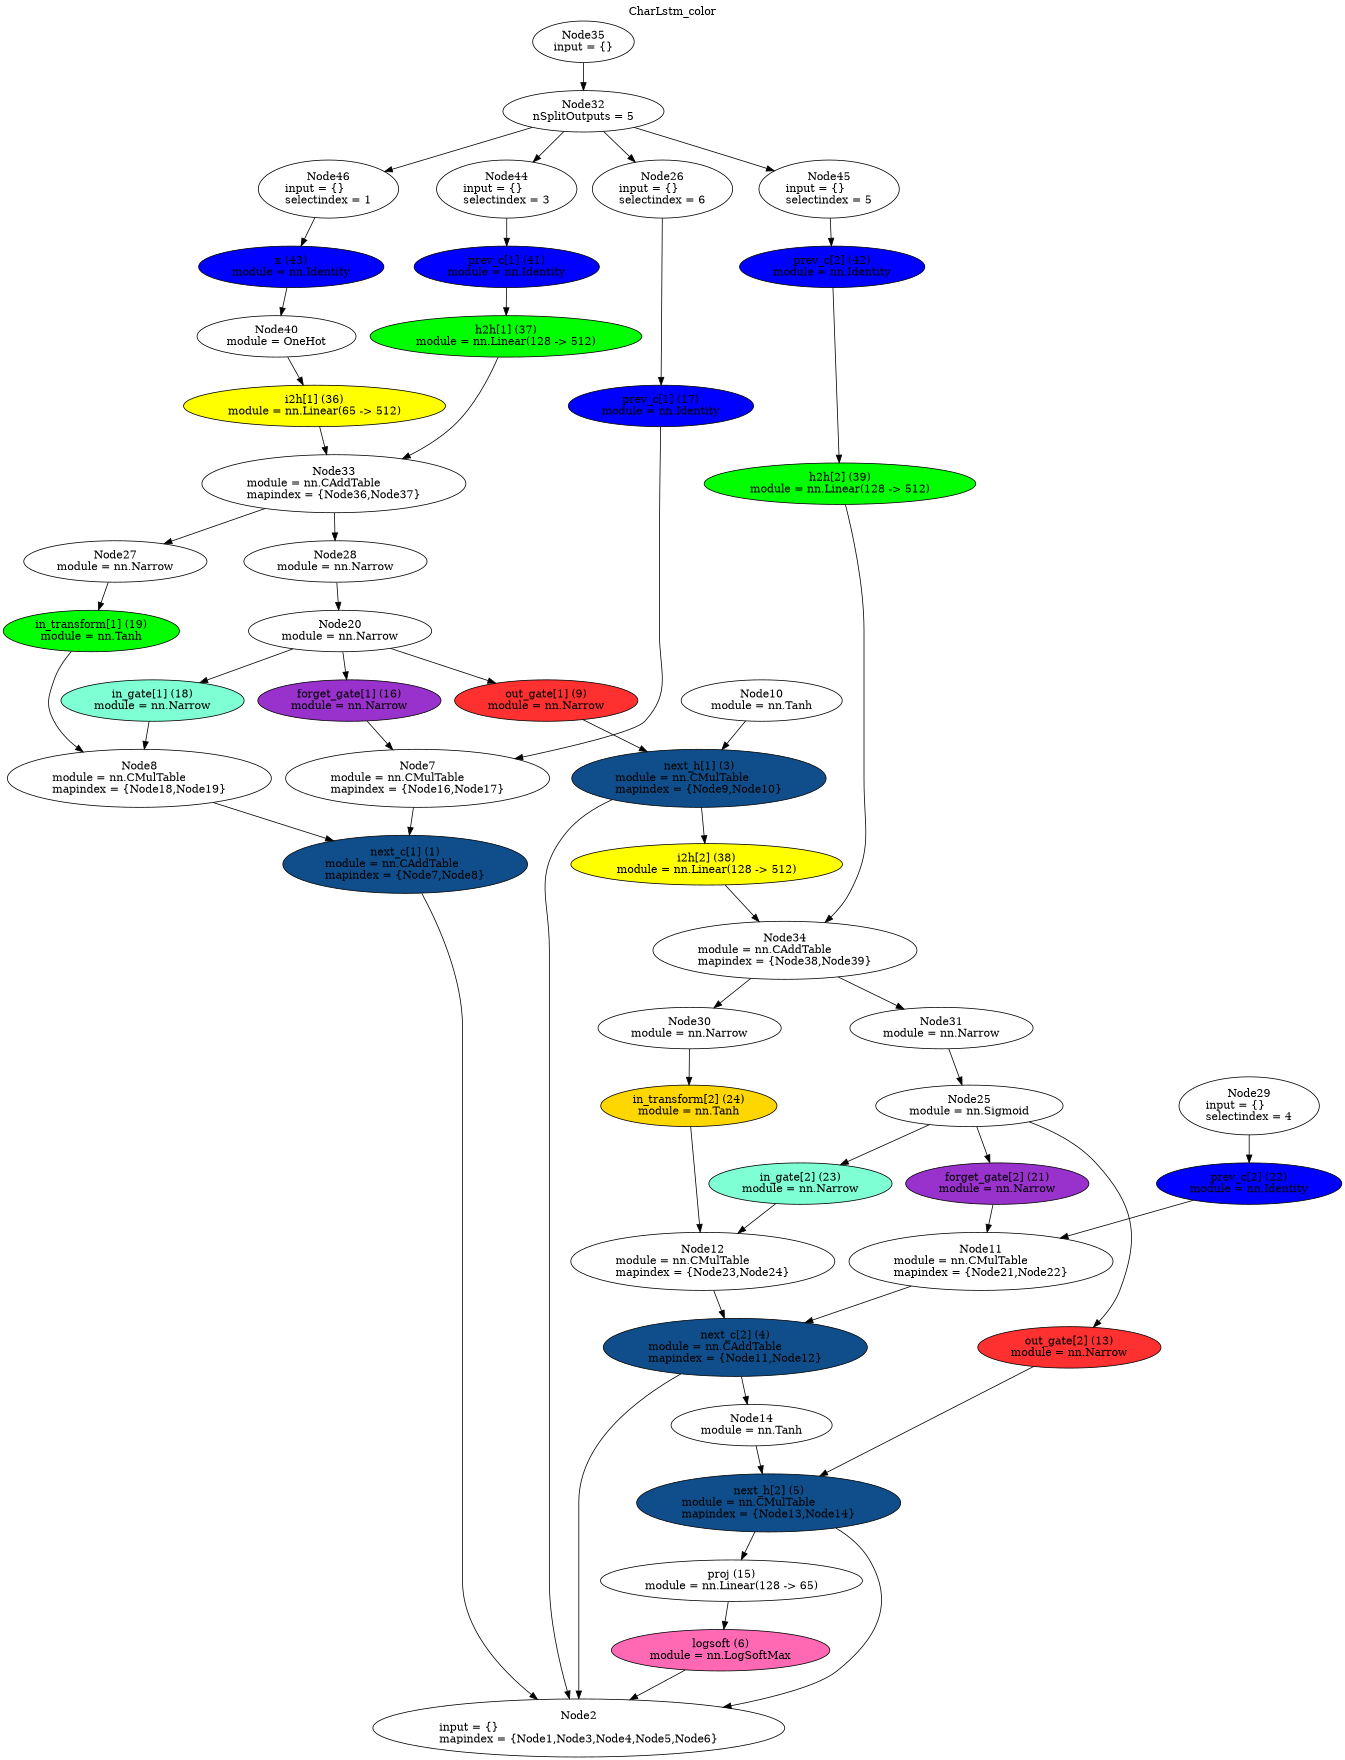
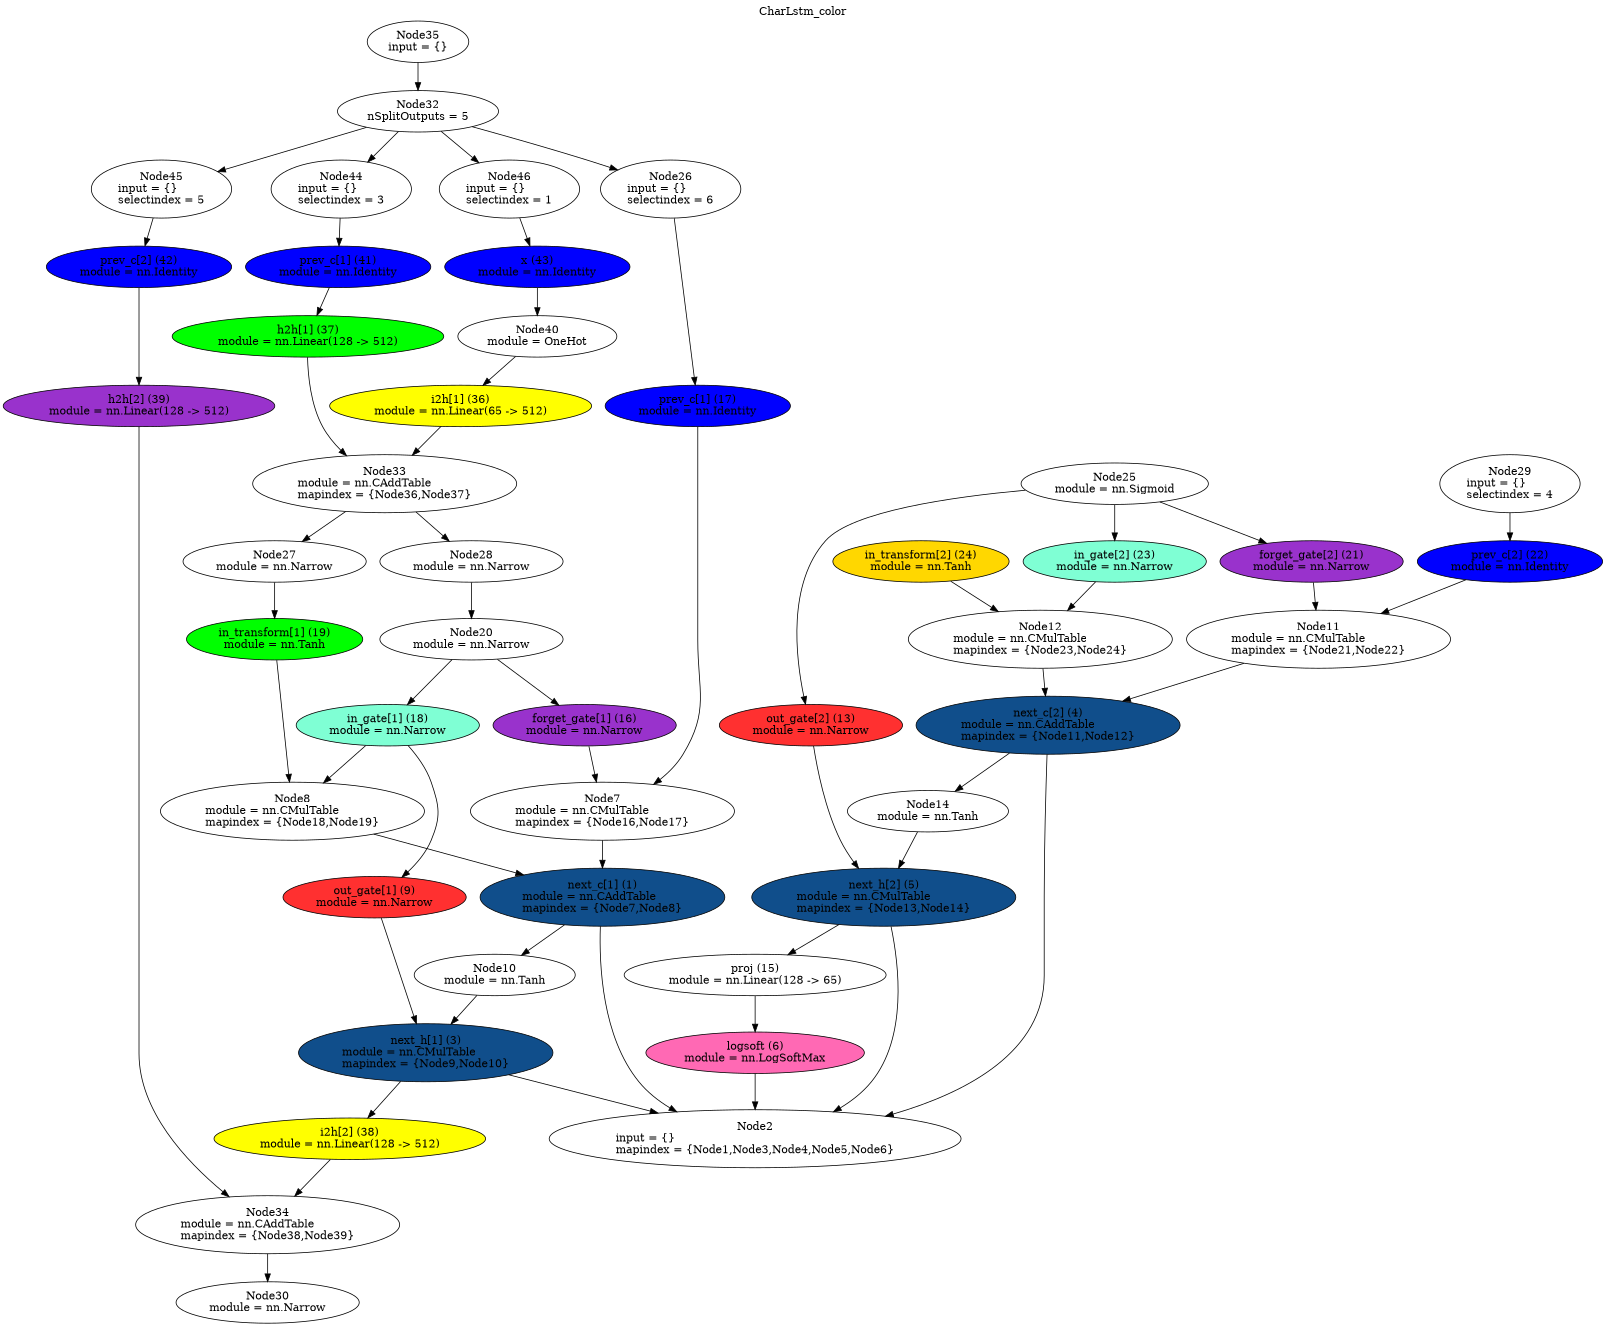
node "h2h[2] (39) module = nn.Linear(128 -> 512)": fillcolor green -> darkorchid
edge "Node20 module = nn.Narrow" -> "out_gate[1] (9) module = nn.Narrow": now "in_gate[1] (18) module = nn.Narrow" -> "out_gate[1] (9) module = nn.Narrow"
edge "next_c[1] (1) module = nn.CAddTable mapindex = {Node7,Node8}" -> "Node10 module = nn.Tanh": added
node "Node31 module = nn.Narrow": removed
edge "Node30 module = nn.Narrow" -> "in_transform[2] (24) module = nn.Tanh": removed
